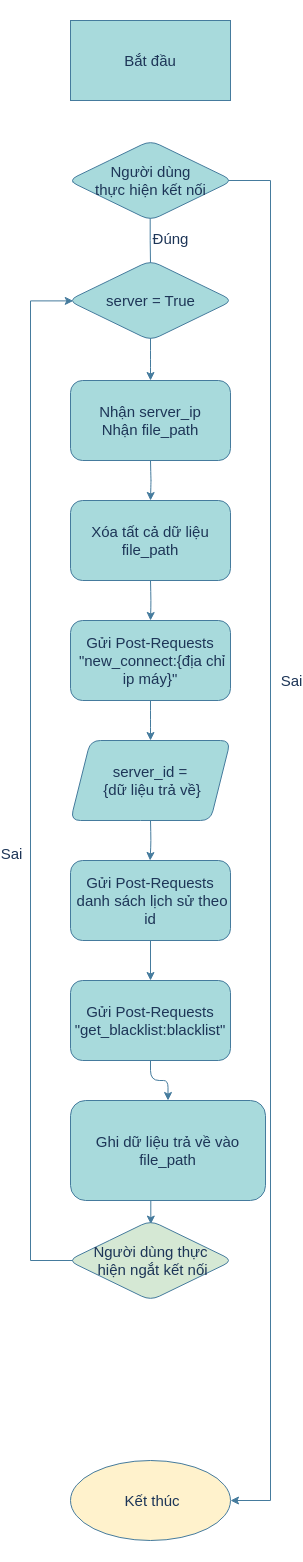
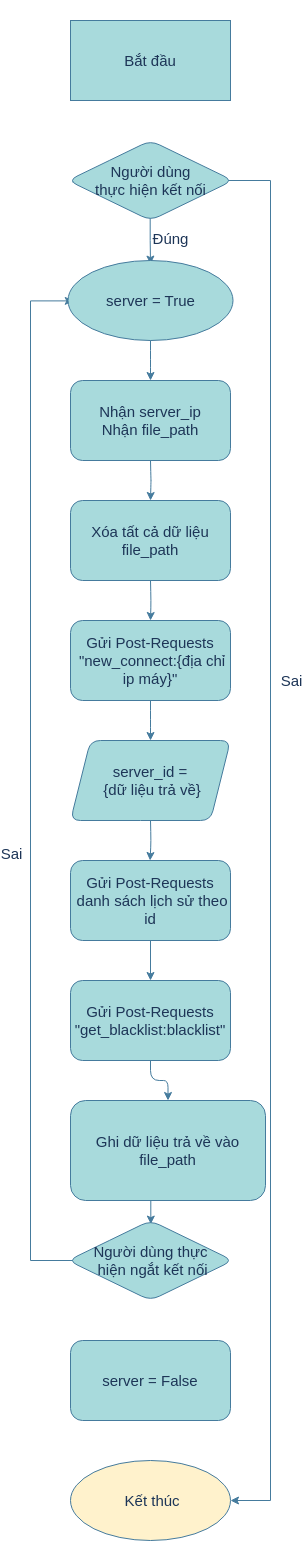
edge "Người dùng thực hiện kết nối" -- "server = True": arrowhead none -> classic
node "server = True": shape diamond -> ellipse
node "Người dùng thực hiện ngắt kết nối": fillcolor #d5e8d4 -> #a8dadc
node "server = False": added
